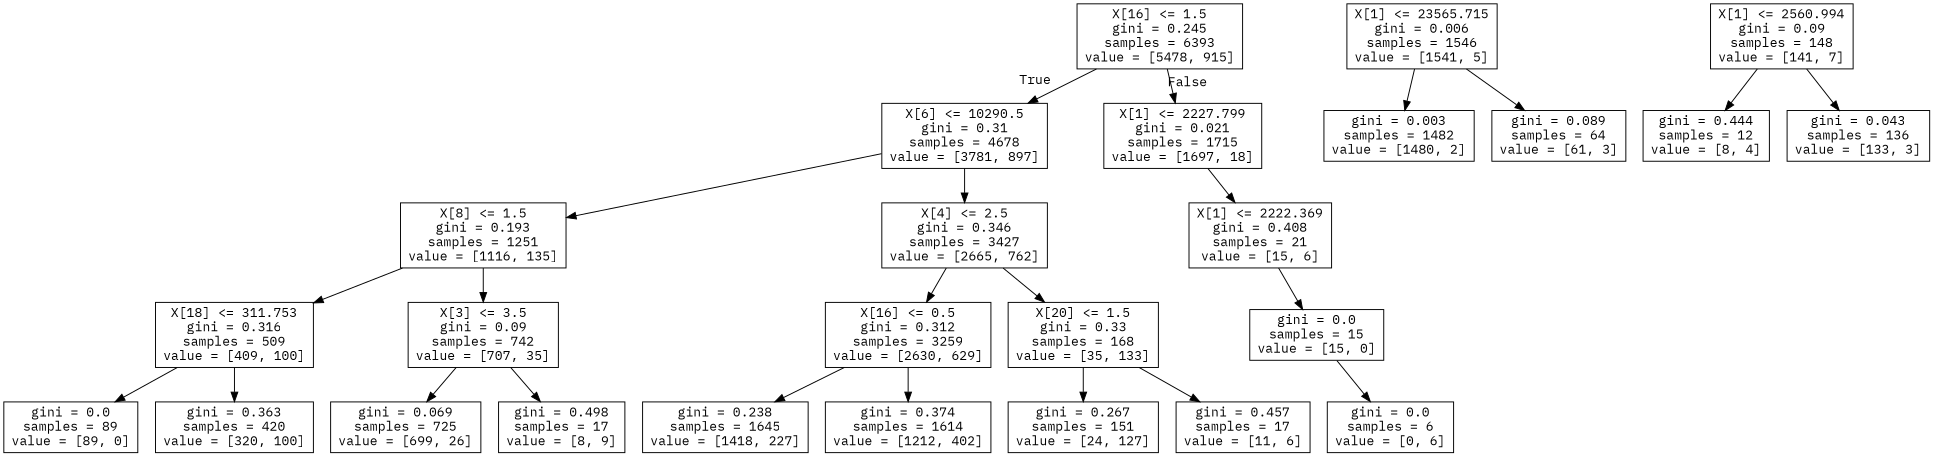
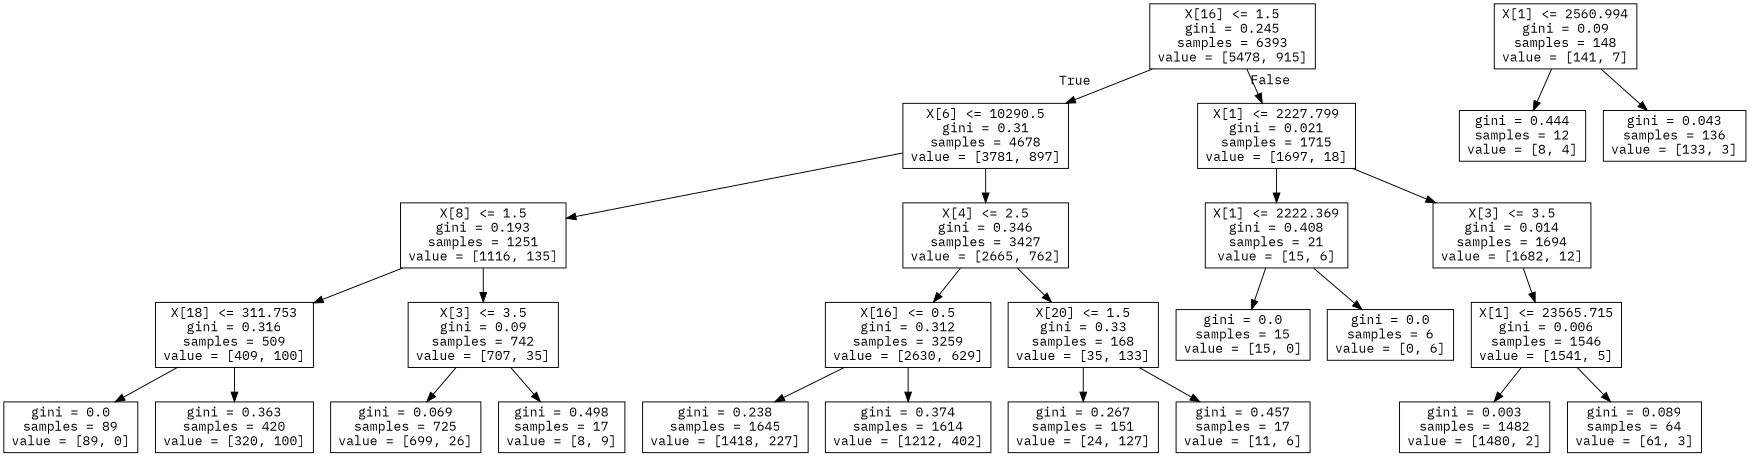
node "X[3] <= 3.5 gini = 0.014 samples = 1694 value = [1682, 12]": added
edge "gini = 0.0 samples = 15 value = [15, 0]" -> "gini = 0.0 samples = 6 value = [0, 6]": now "X[1] <= 2222.369 gini = 0.408 samples = 21 value = [15, 6]" -> "gini = 0.0 samples = 6 value = [0, 6]"
